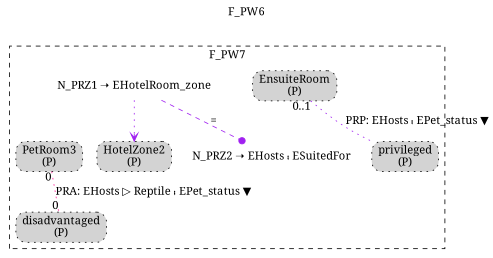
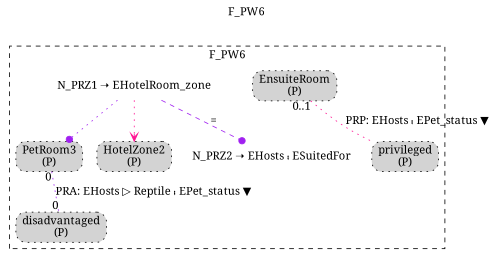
cluster "F_PW7": label "F_PW7" -> "F_PW6"
edge "N_PRZ1 ➝ EHotelRoom_zone" -> "HotelZone2": color purple -> deeppink
edge "N_PRZ1 ➝ EHotelRoom_zone" -> "PetRoom3": added
edge "EnsuiteRoom" -- "privileged": color purple -> deeppink
edge "PetRoom3" -- "disadvantaged": color deeppink -> purple
